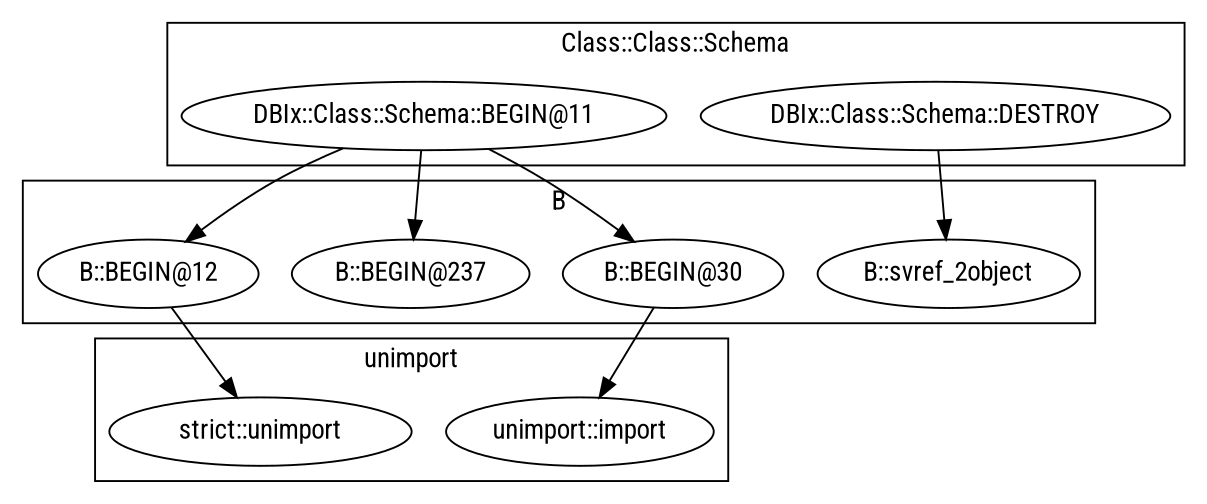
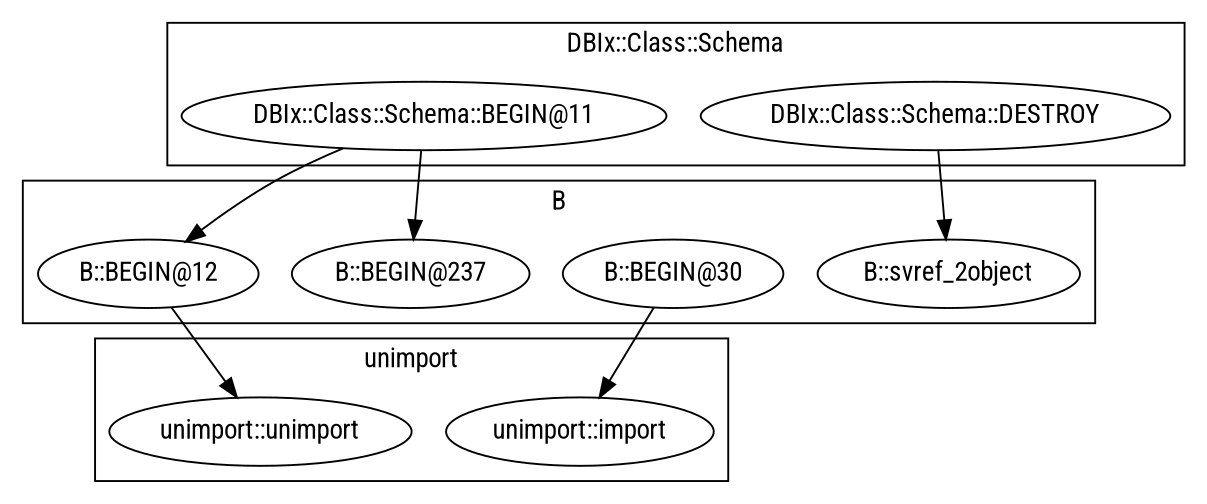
cluster "Class::Class::Schema": label "Class::Class::Schema" -> "DBIx::Class::Schema"
edge "DBIx::Class::Schema::BEGIN@11" -> "B::BEGIN@30": removed
node "strict::unimport": label "strict::unimport" -> "unimport::unimport"
